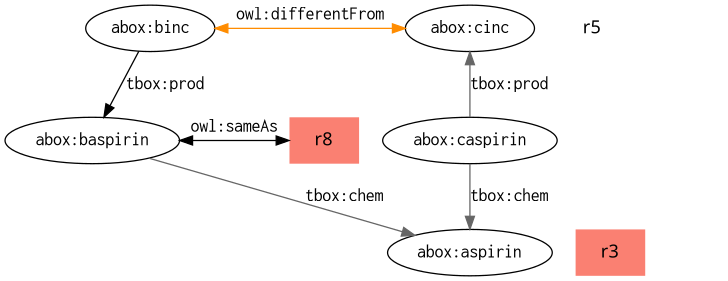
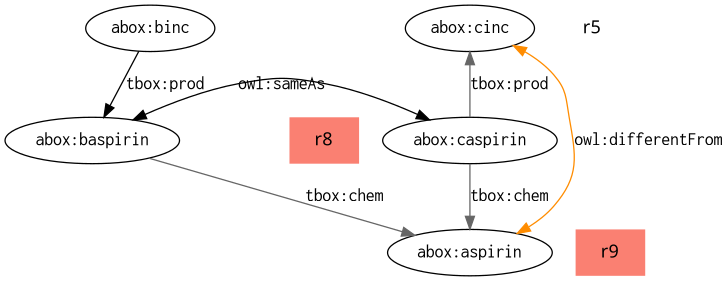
edge "abox:binc" -- "abox:cinc": now "abox:aspirin" -- "abox:cinc"
edge "abox:baspirin" -- "r8": now "abox:baspirin" -- "abox:caspirin"
node "r3": label "r3" -> "r9"
